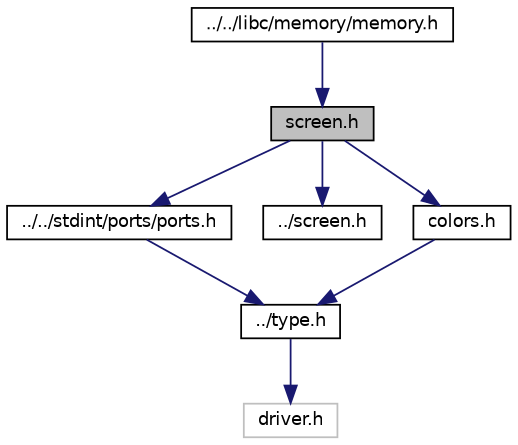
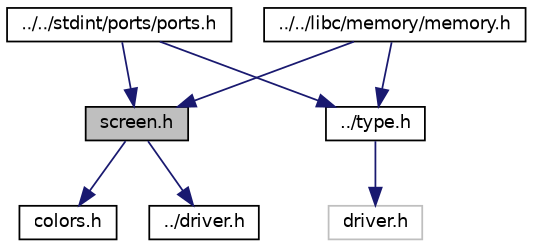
edge "screen.h" -> "../../stdint/ports/ports.h": reversed
node "../screen.h": label "../screen.h" -> "../driver.h"
edge "colors.h" -> "../type.h": now "../../libc/memory/memory.h" -> "../type.h"
